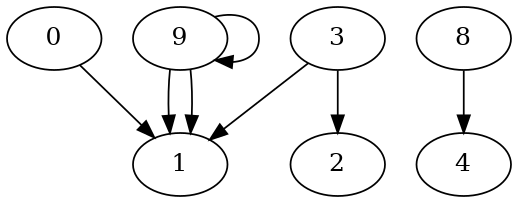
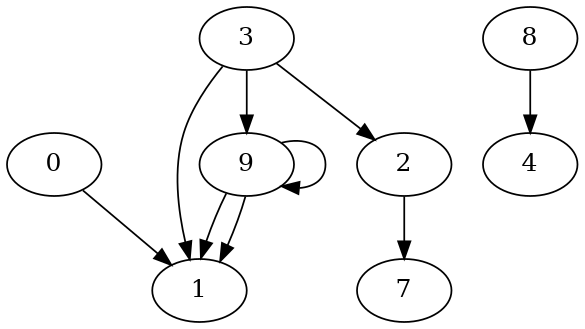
edge "3" -> "9": added
node "7": added
